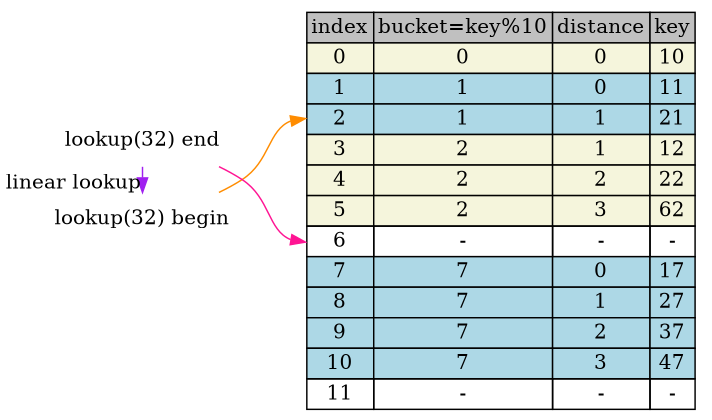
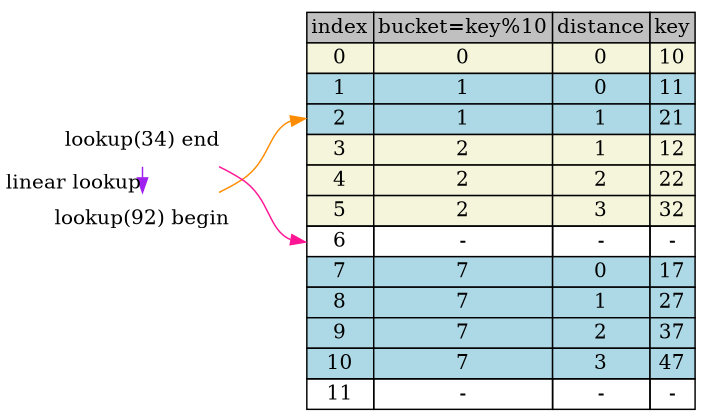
node "lookup(32) end": label "lookup(32) end" -> "lookup(34) end"
node "index": text "62" -> "32"
node "lookup(32) begin": label "lookup(32) begin" -> "lookup(92) begin"
